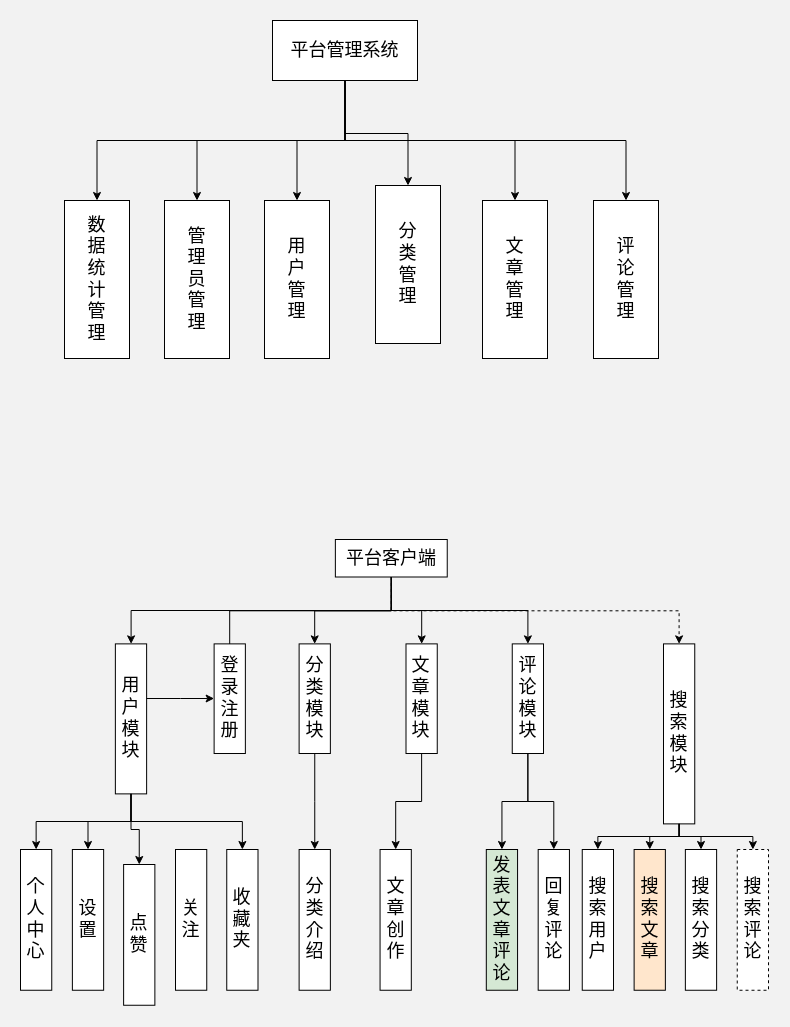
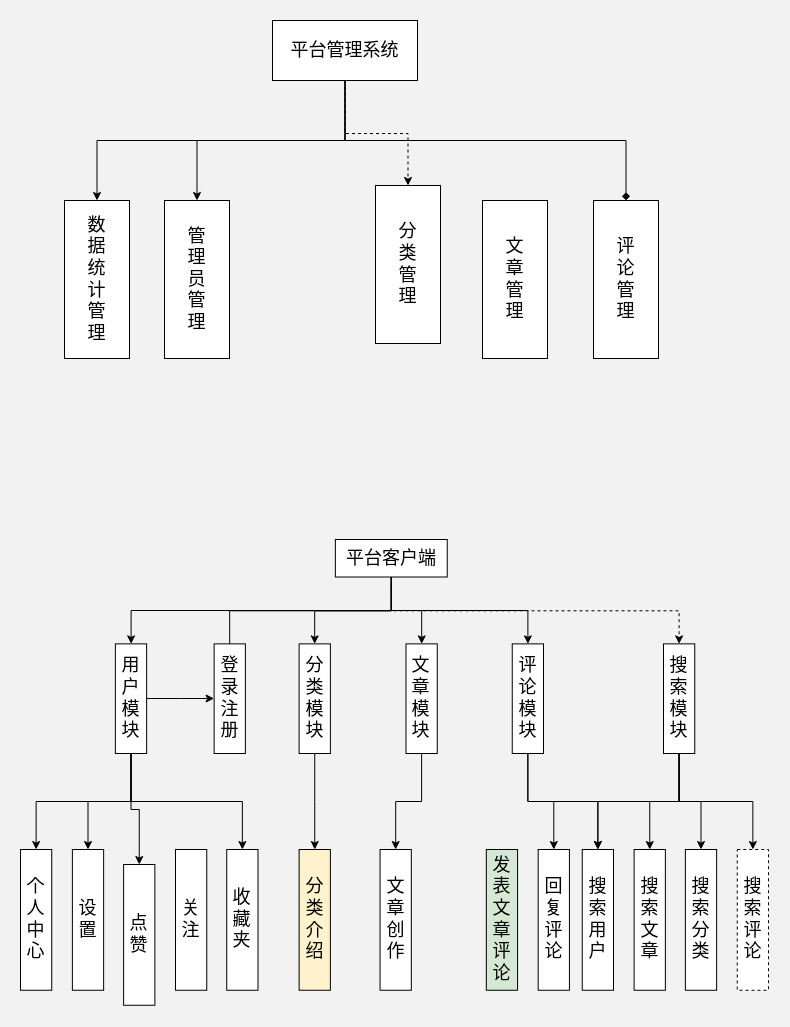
edge "平台管理系统" -> "分 类 管 理": style solid -> dashed
edge "平台管理系统" -> "用户管理": removed
edge "平台管理系统" -> "文 章 管 理": removed
edge "平台管理系统" -> "评 论 管 理": arrowhead classic -> diamond
node "用户管理": removed
node "用 户 模 块": size 31x150 -> 31x110
node "搜 索 模 块": size 31x180 -> 31x110
edge "评 论 模 块" -> "发 表 文 章 评 论": now "评 论 模 块" -> "搜 索 用 户"
node "分 类 介 绍": fillcolor #ffffff -> #fff2cc
node "搜 索 文 章": fillcolor #ffe6cc -> #ffffff
